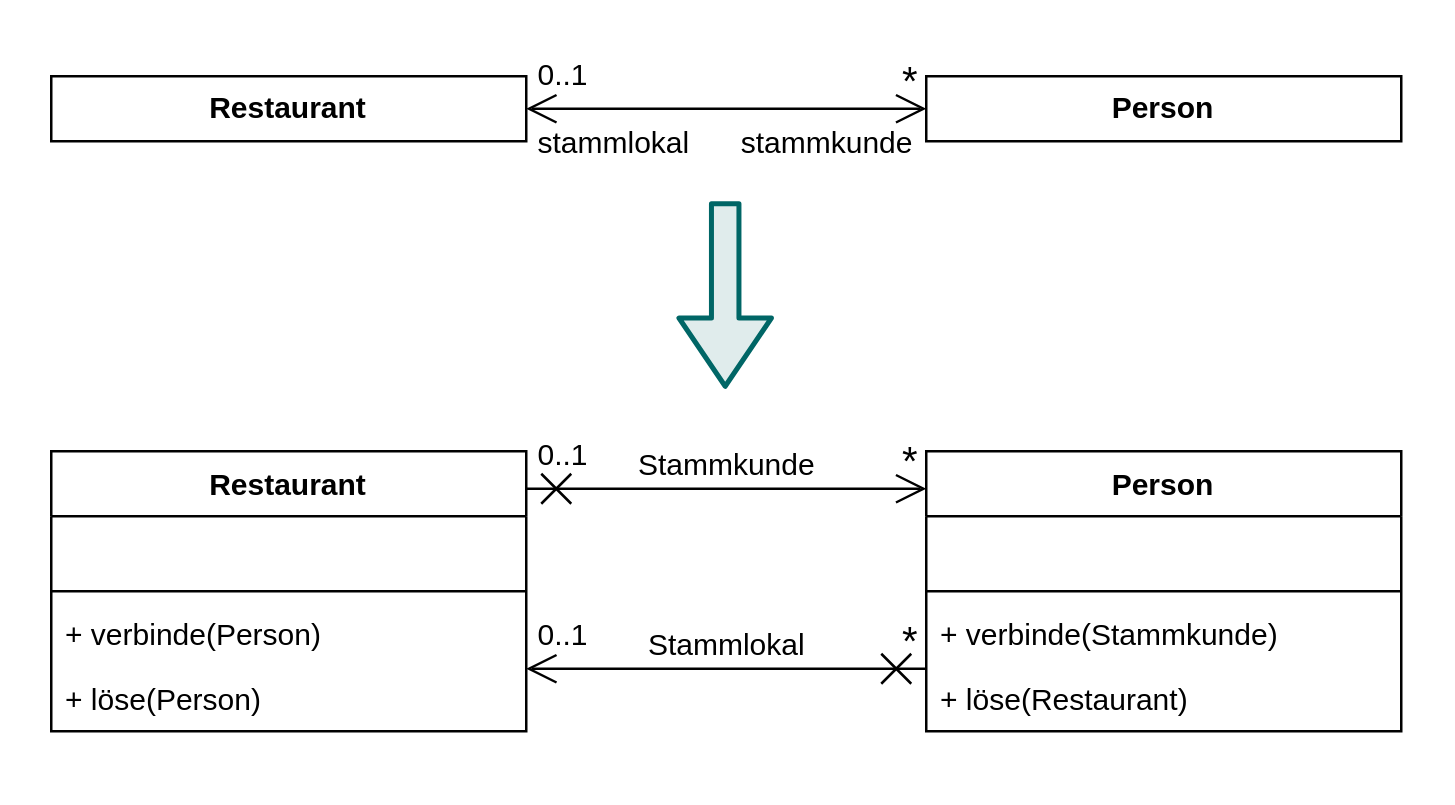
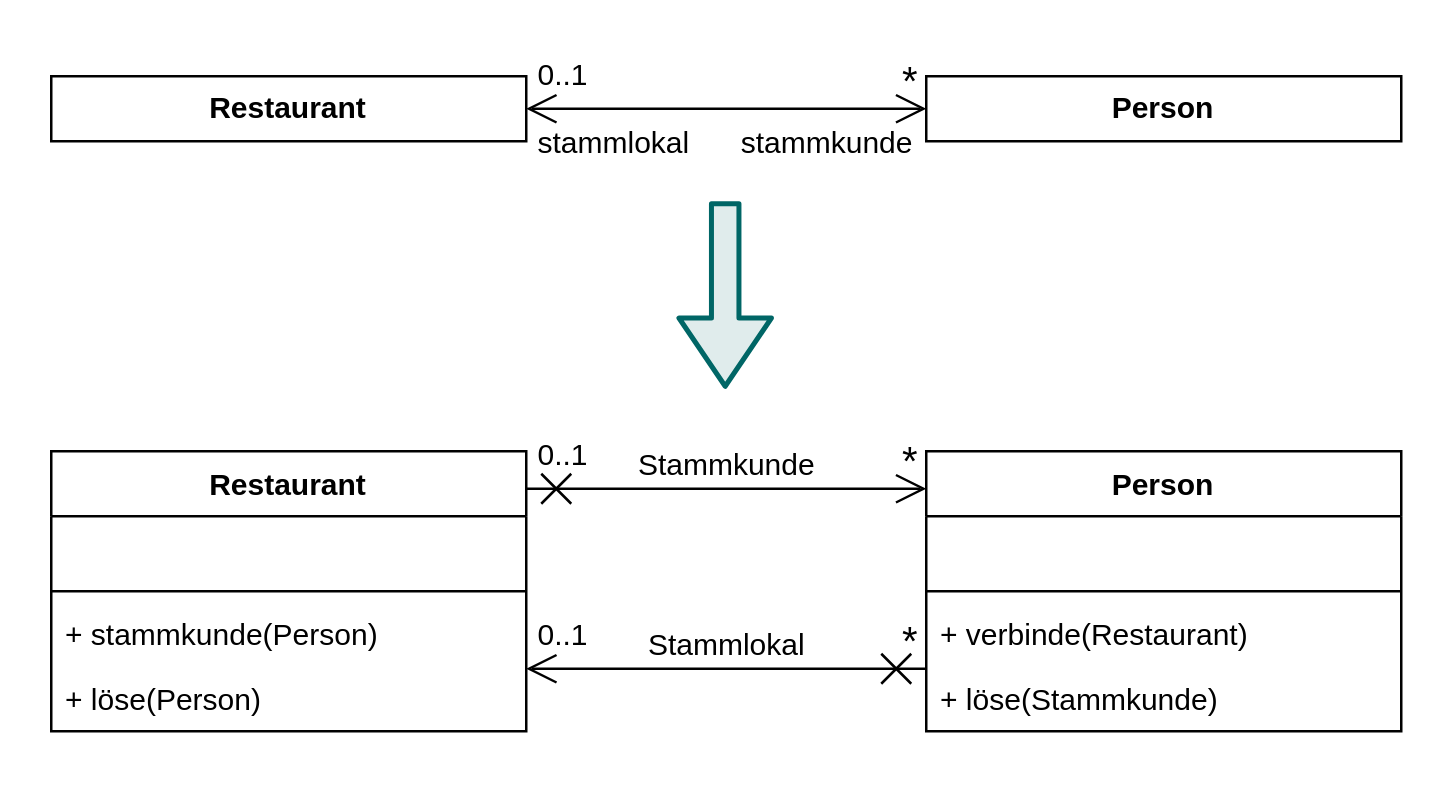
node "+ verbinde(Person)": label "+ verbinde(Person)" -> "+ stammkunde(Person)"
node "+ verbinde(Stammkunde)": label "+ verbinde(Stammkunde)" -> "+ verbinde(Restaurant)"
node "+ löse(Restaurant)": label "+ löse(Restaurant)" -> "+ löse(Stammkunde)"
